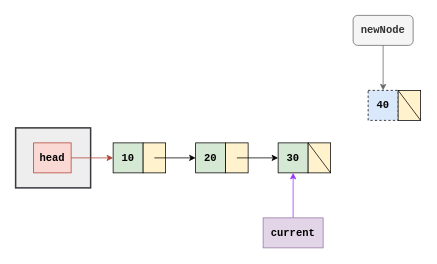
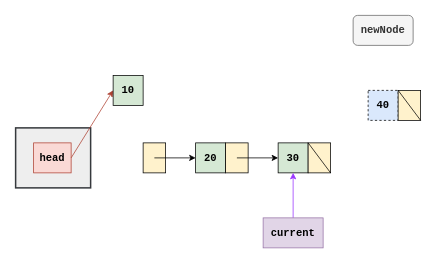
edge "newNode" -> "40": removed
node "10": moved (128, 158) -> (128, 90)
